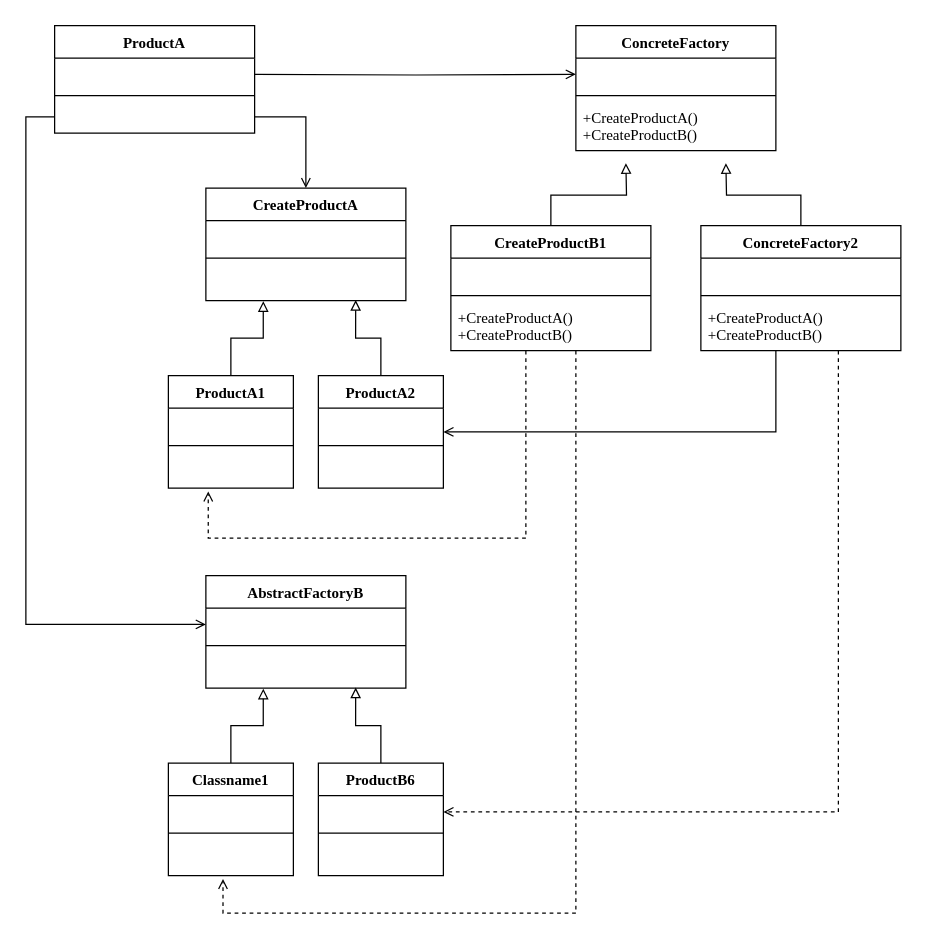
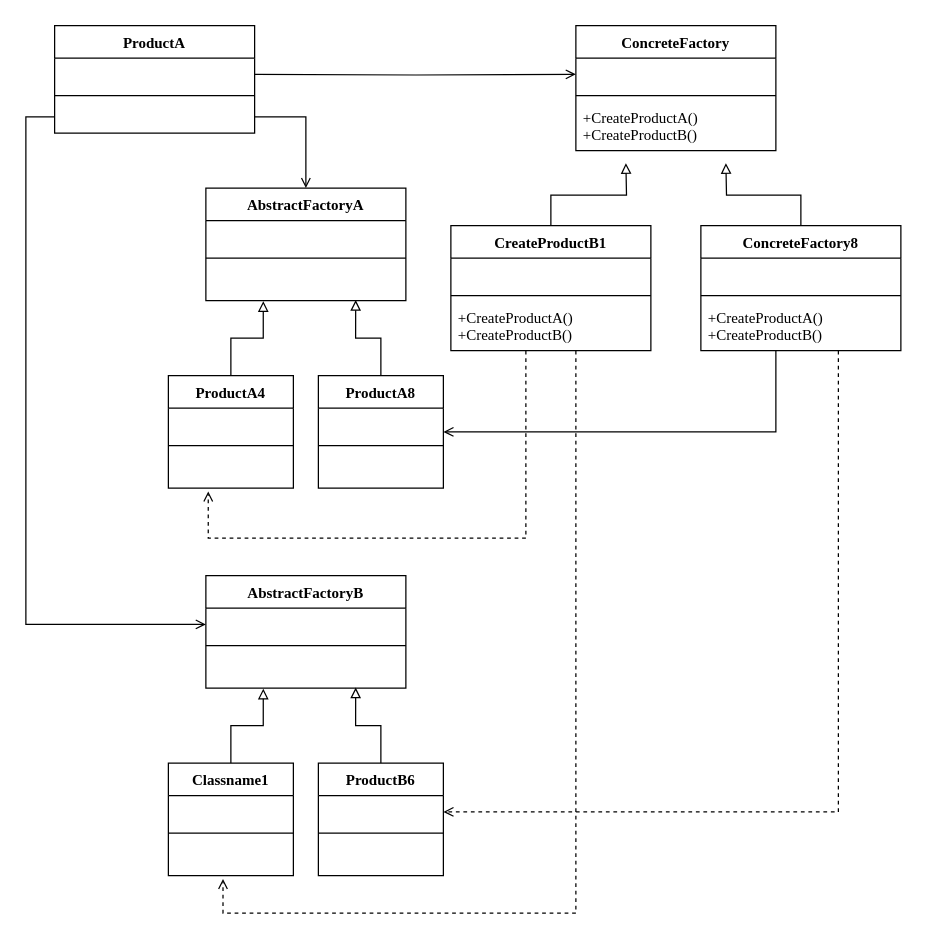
node "CreateProductA": label "CreateProductA" -> "AbstractFactoryA"
node "ConcreteFactory2": label "ConcreteFactory2" -> "ConcreteFactory8"
node "ProductA1": label "ProductA1" -> "ProductA4"
node "ProductA2": label "ProductA2" -> "ProductA8"
